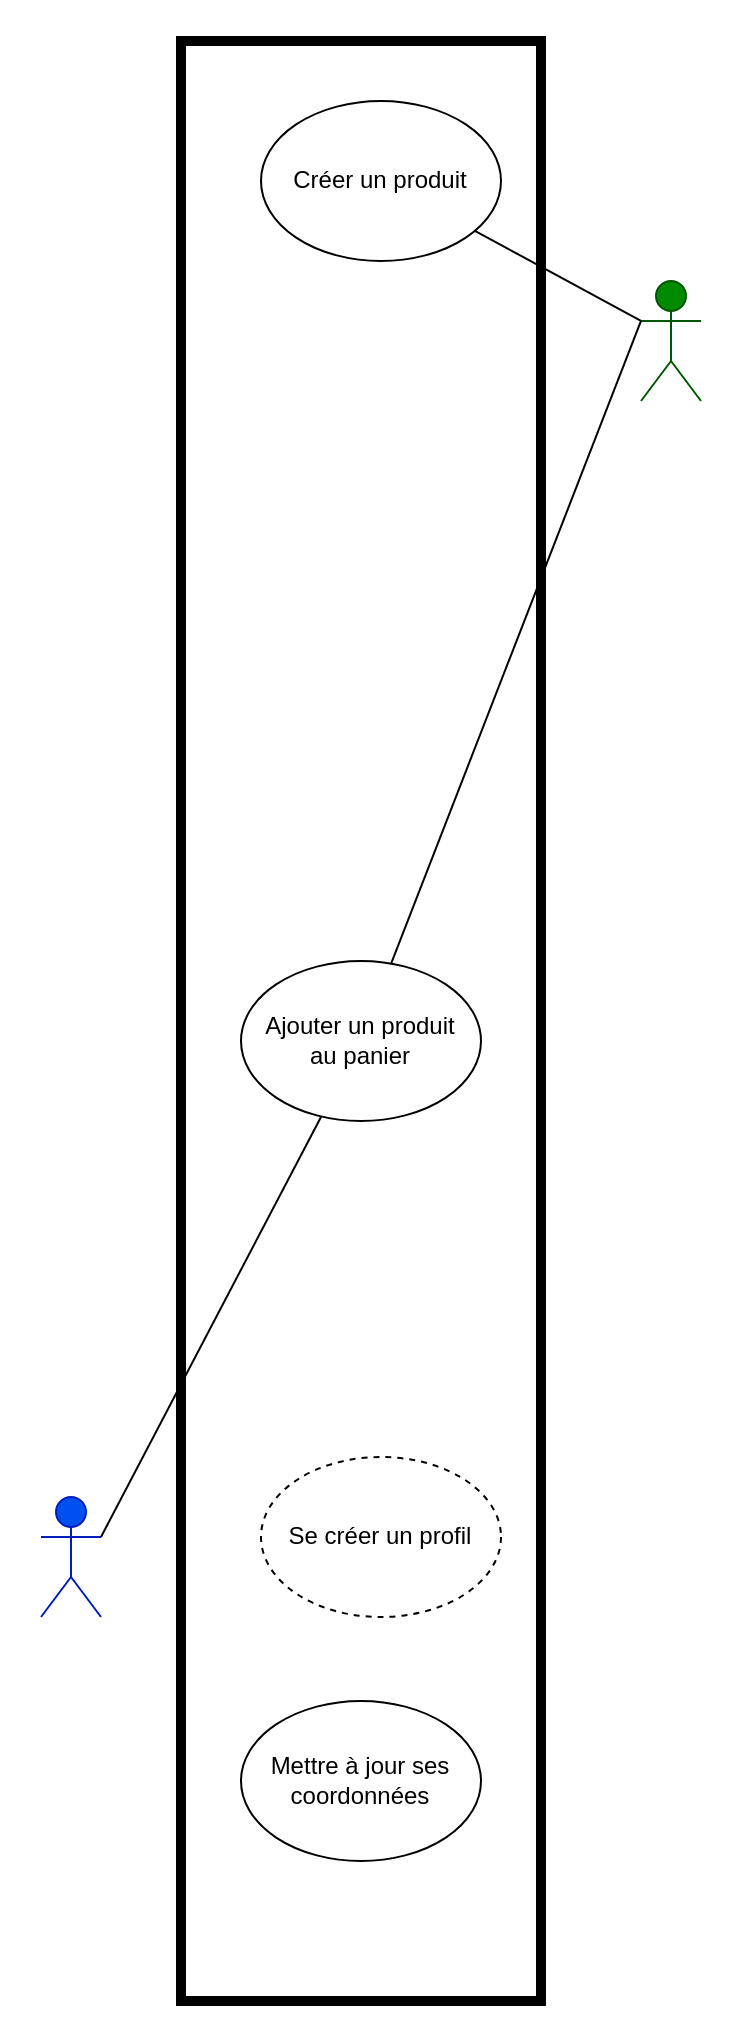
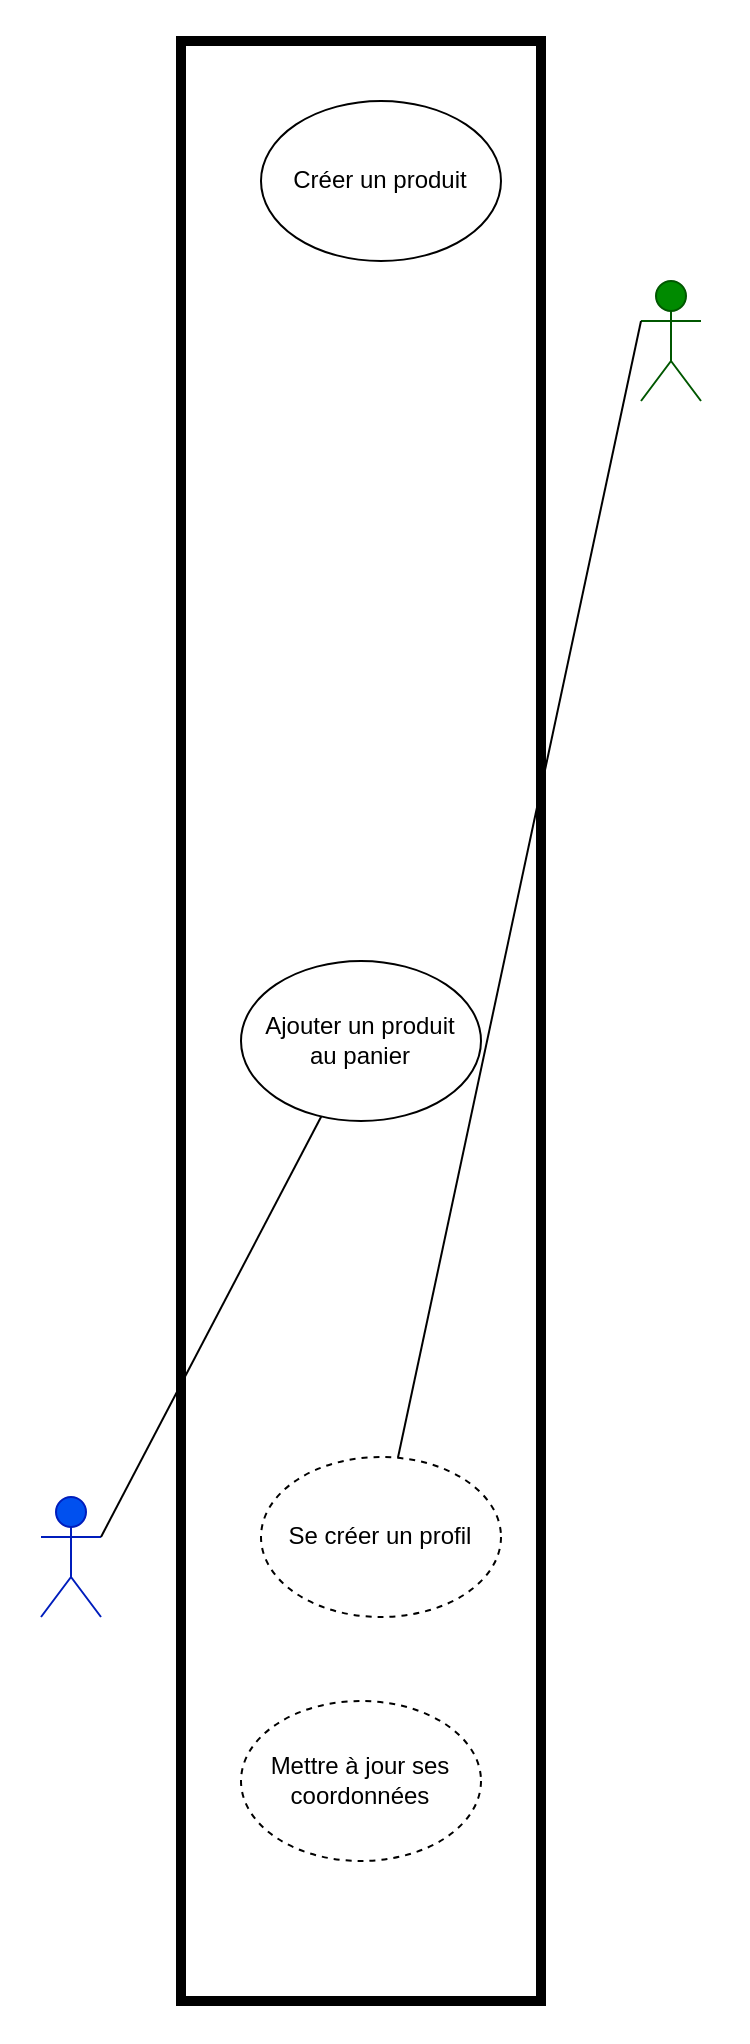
edge "Créer un produit" -- "Administrateur": now "Se créer un profil" -- "Administrateur"
edge "Administrateur" -- "Ajouter un produit au panier": removed
node "Mettre à jour ses coordonnées": style solid -> dashed
